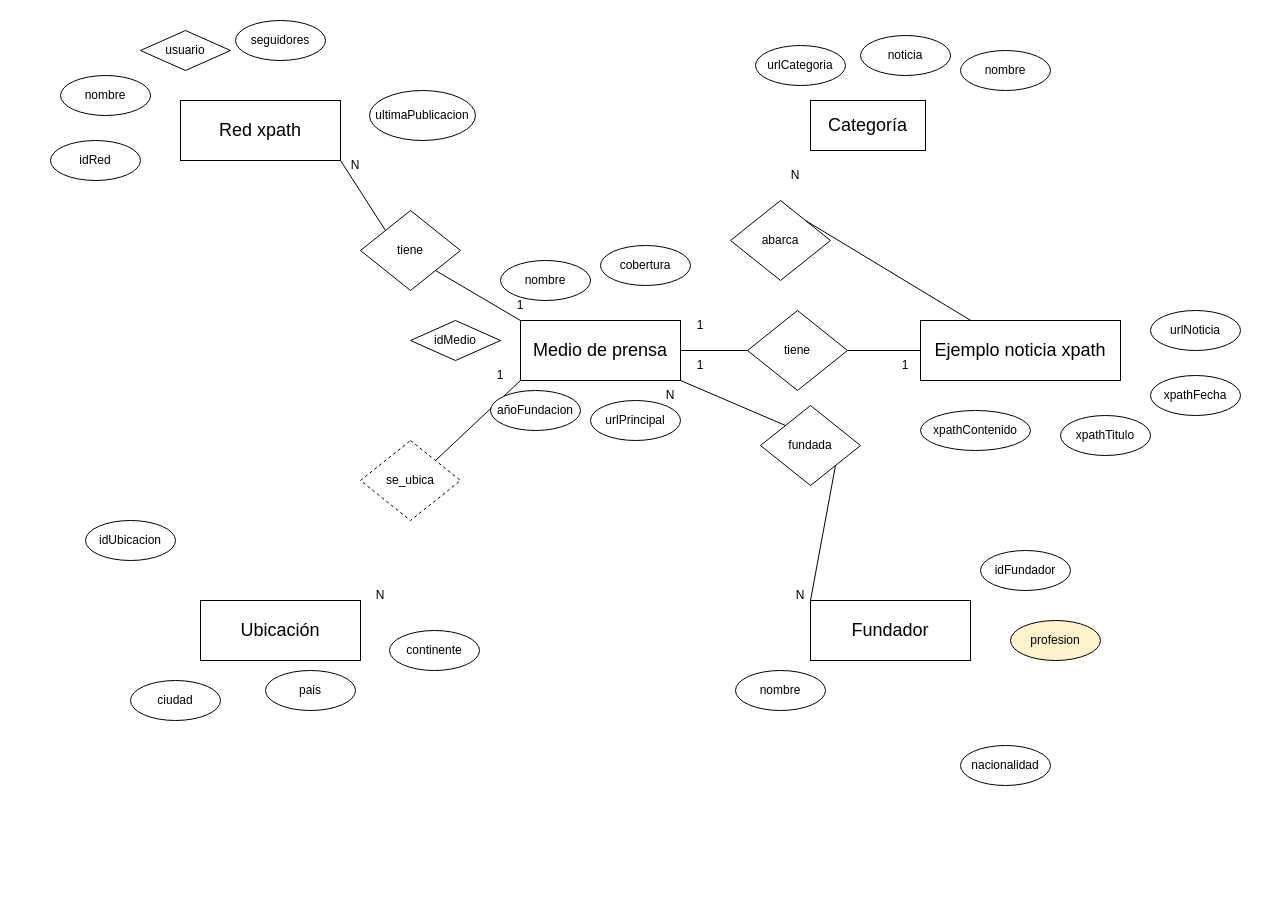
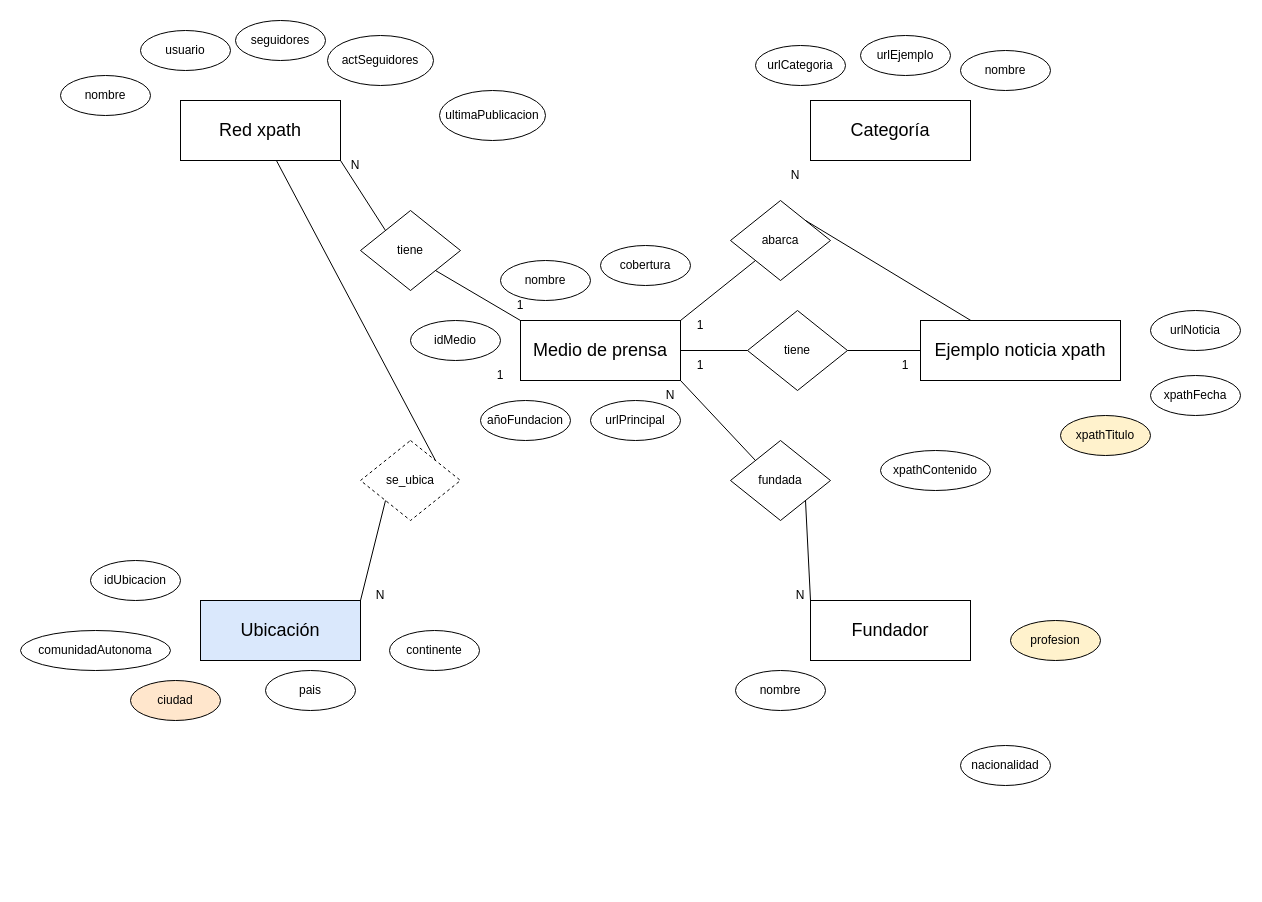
node "usuario": shape diamond -> ellipse
node "noticia": label "noticia" -> "urlEjemplo"
node "actSeguidores": added
node "ultimaPublicacion": moved (423, 116) -> (493, 116)
node "Categoría": size 115x50 -> 160x60
node "idRed": removed
edge "abarca" -- "Medio de prensa": added
node "idMedio": shape diamond -> ellipse
node "añoFundacion": moved (536, 411) -> (526, 421)
edge "Medio de prensa" -- "se_ubica": now "Red xpath" -- "se_ubica"
node "xpathContenido": moved (976, 431) -> (936, 471)
node "xpathTitulo": fillcolor #ffffff -> #fff2cc
node "fundada": moved (811, 446) -> (781, 481)
node "idUbicacion": moved (131, 541) -> (136, 581)
edge "se_ubica" -- "Ubicación": added
node "idFundador": removed
node "Ubicación": fillcolor #ffffff -> #dae8fc
node "comunidadAutonoma": added
node "ciudad": fillcolor #ffffff -> #ffe6cc
